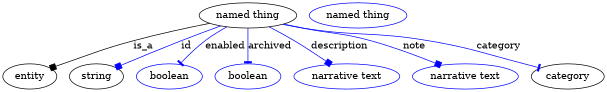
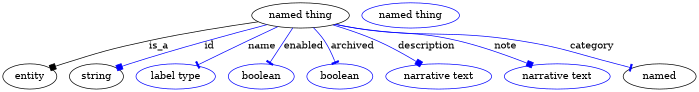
node "label type": added
node "category": label "category" -> "named"
